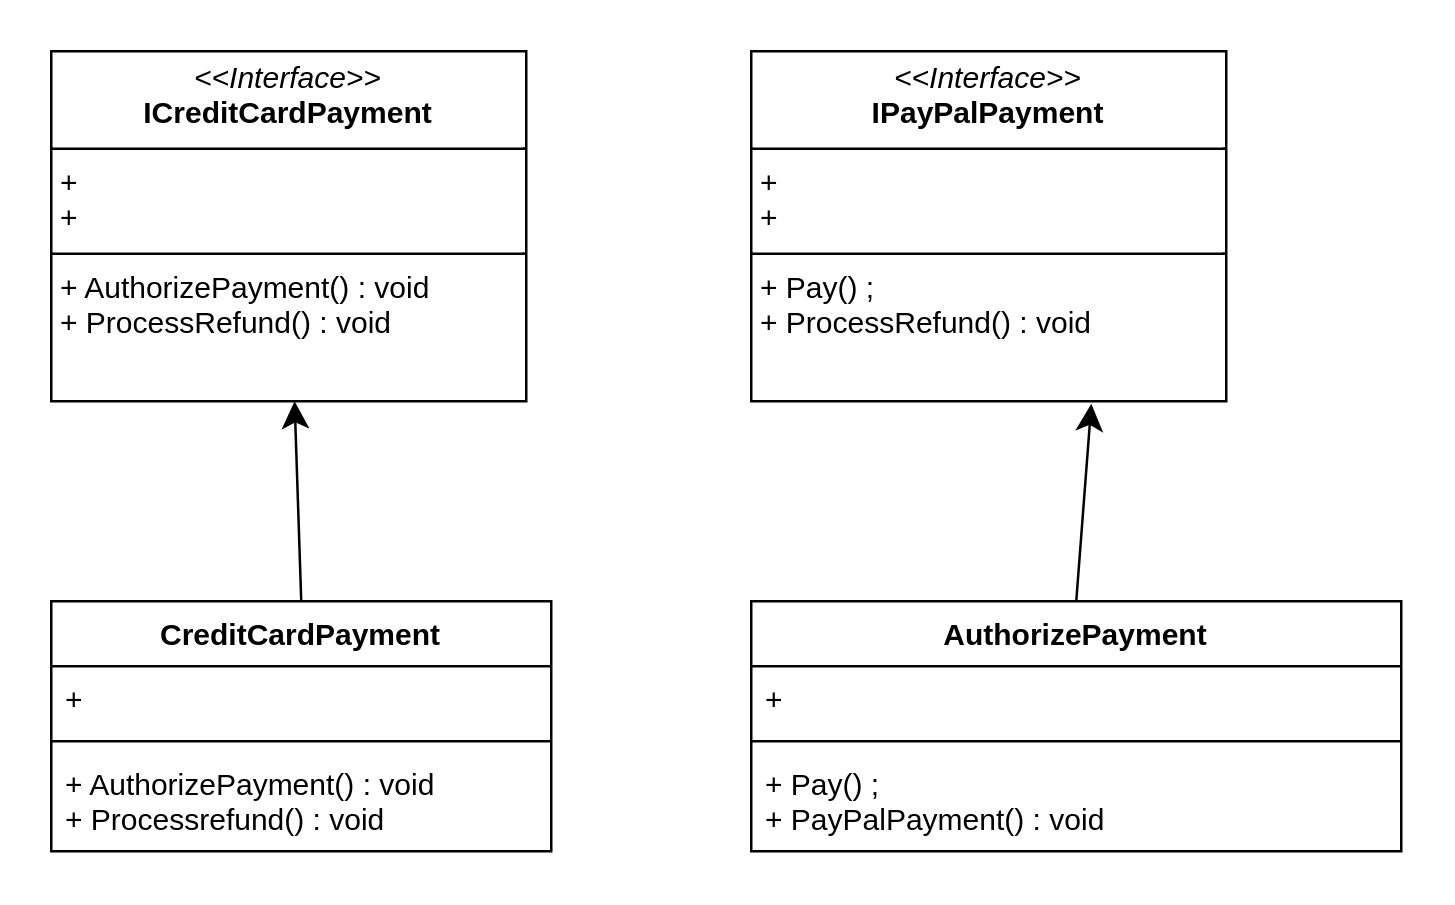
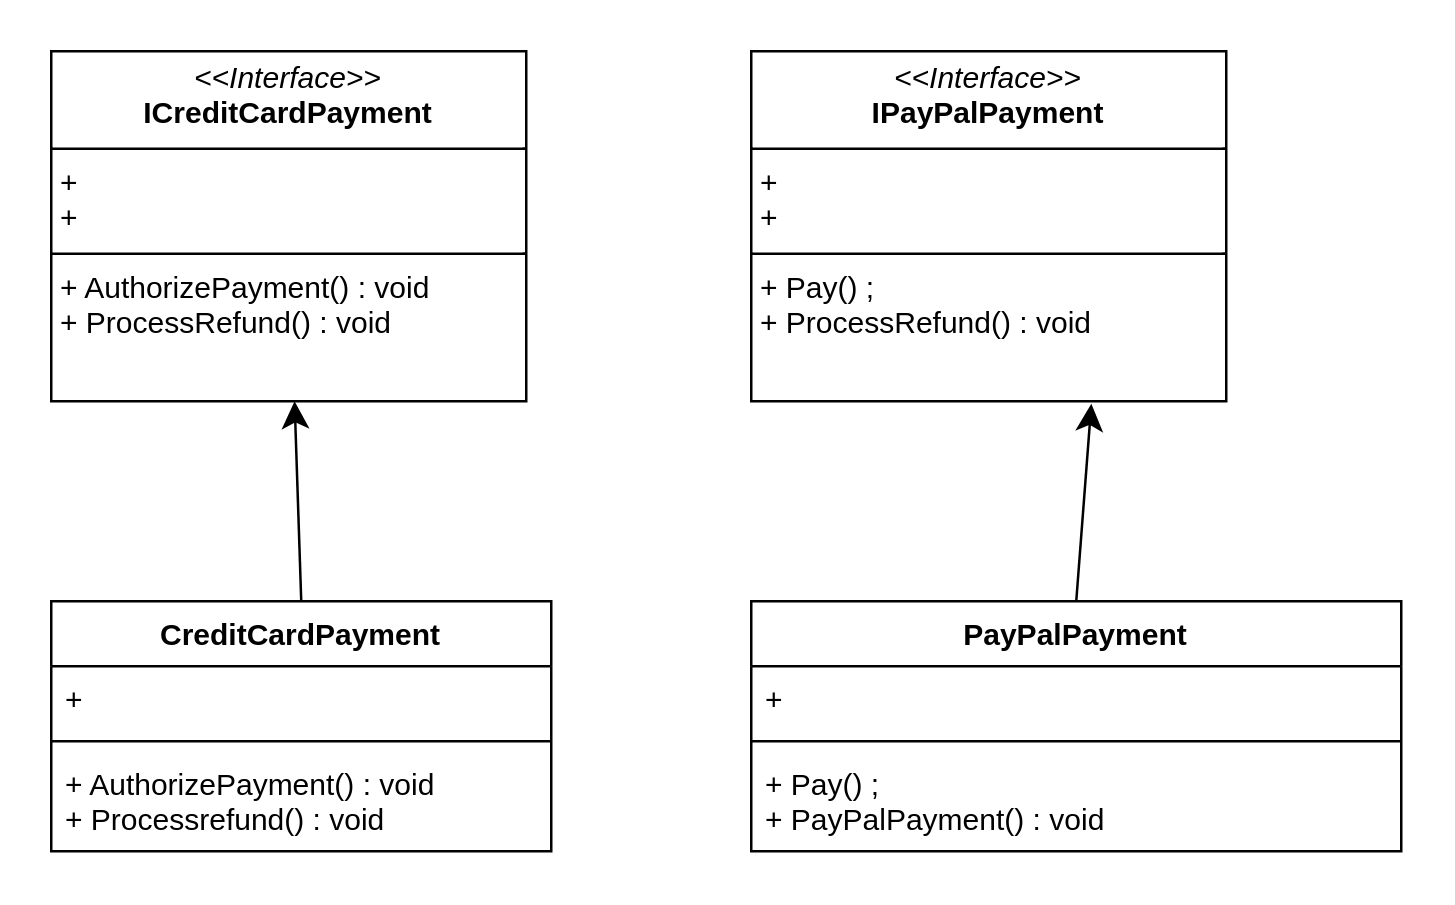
node "AuthorizePayment": label "AuthorizePayment" -> "PayPalPayment"
